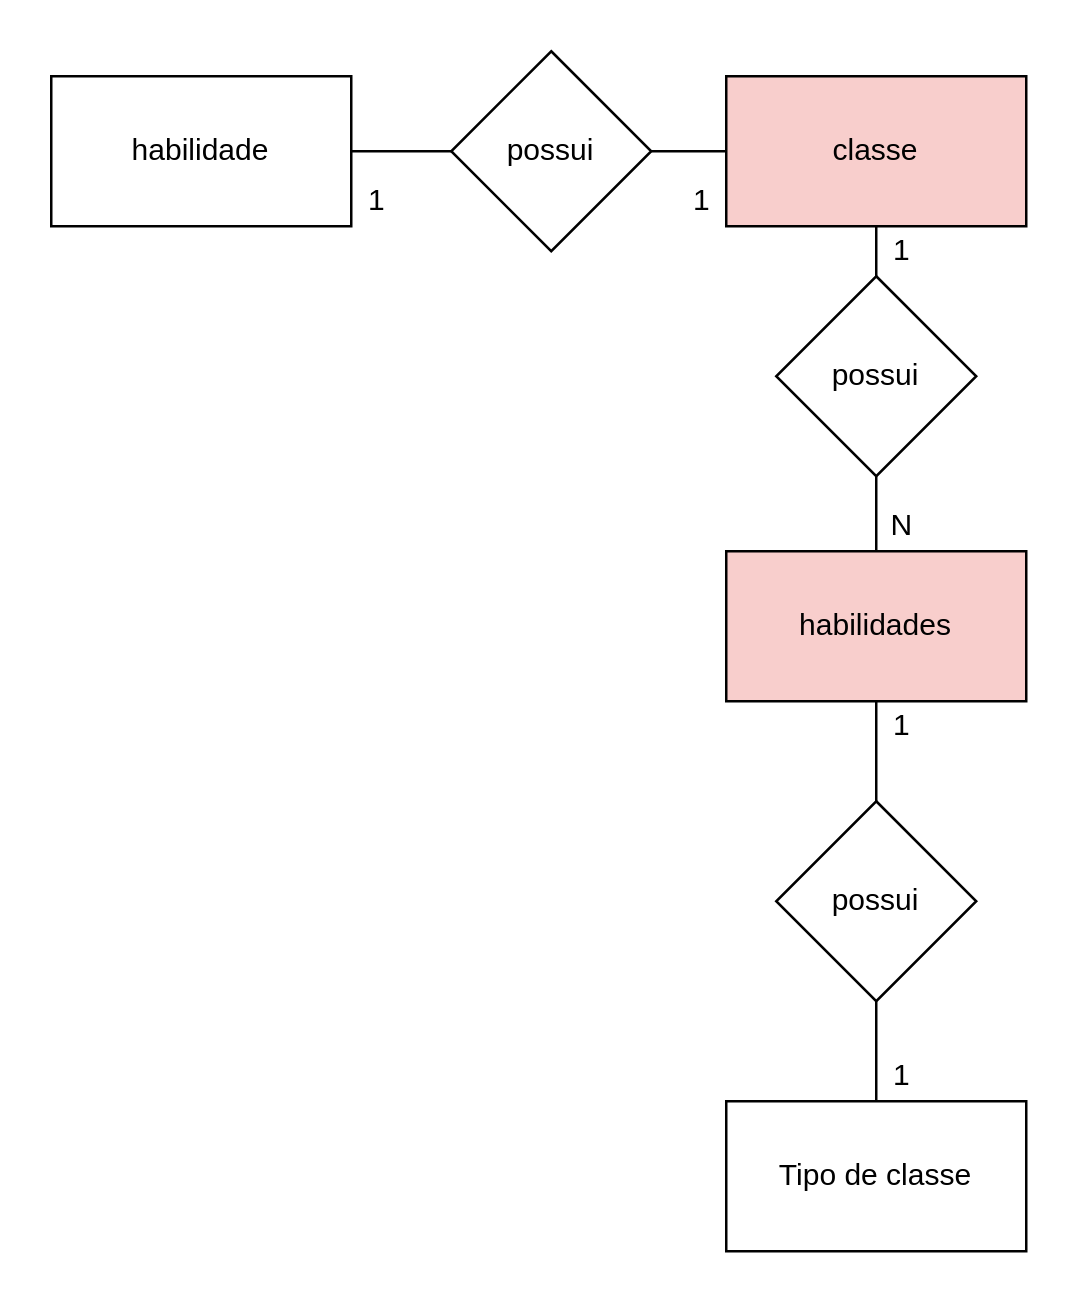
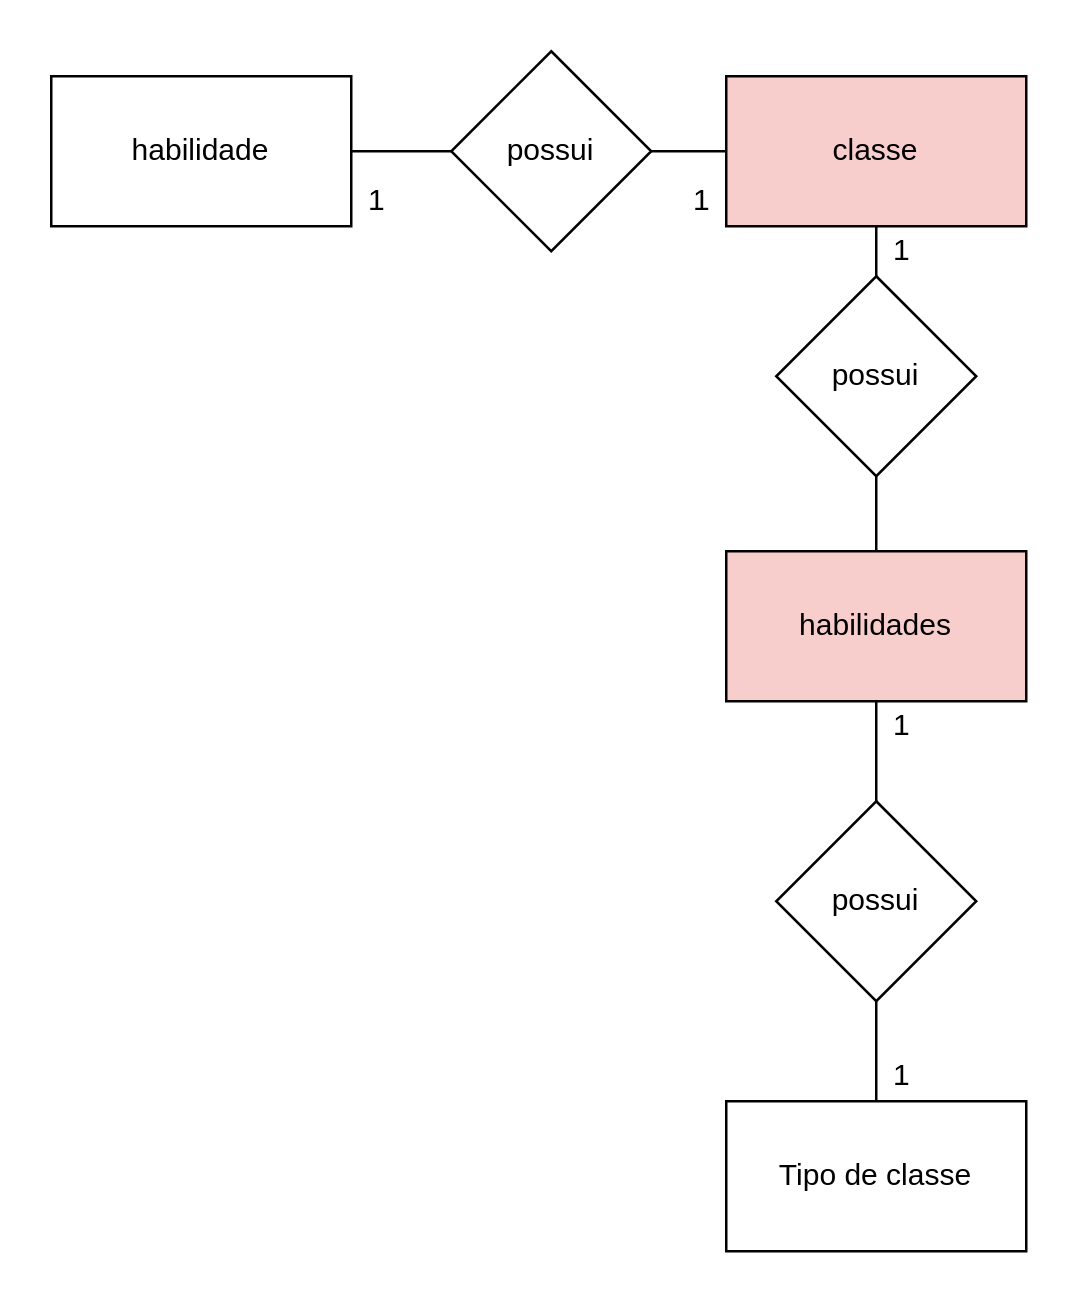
node "N": removed
